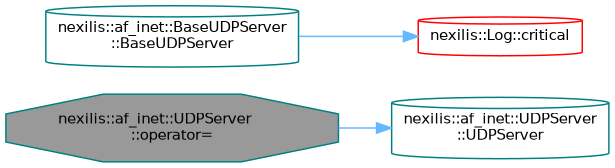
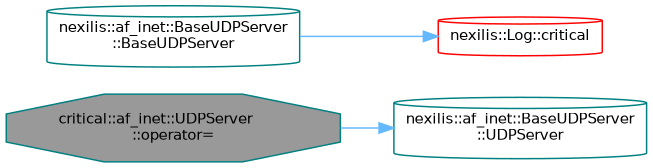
node "nexilis::af_inet::UDPServer ::operator=": label "nexilis::af_inet::UDPServer ::operator=" -> "critical::af_inet::UDPServer ::operator="
node "nexilis::af_inet::UDPServer ::UDPServer": label "nexilis::af_inet::UDPServer ::UDPServer" -> "nexilis::af_inet::BaseUDPServer ::UDPServer"
